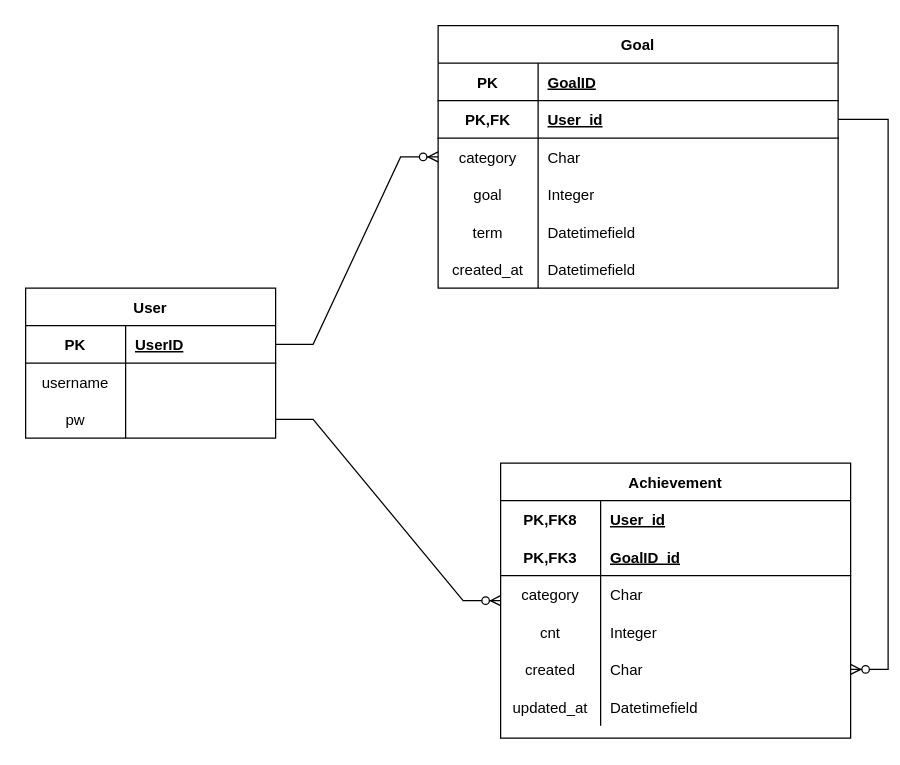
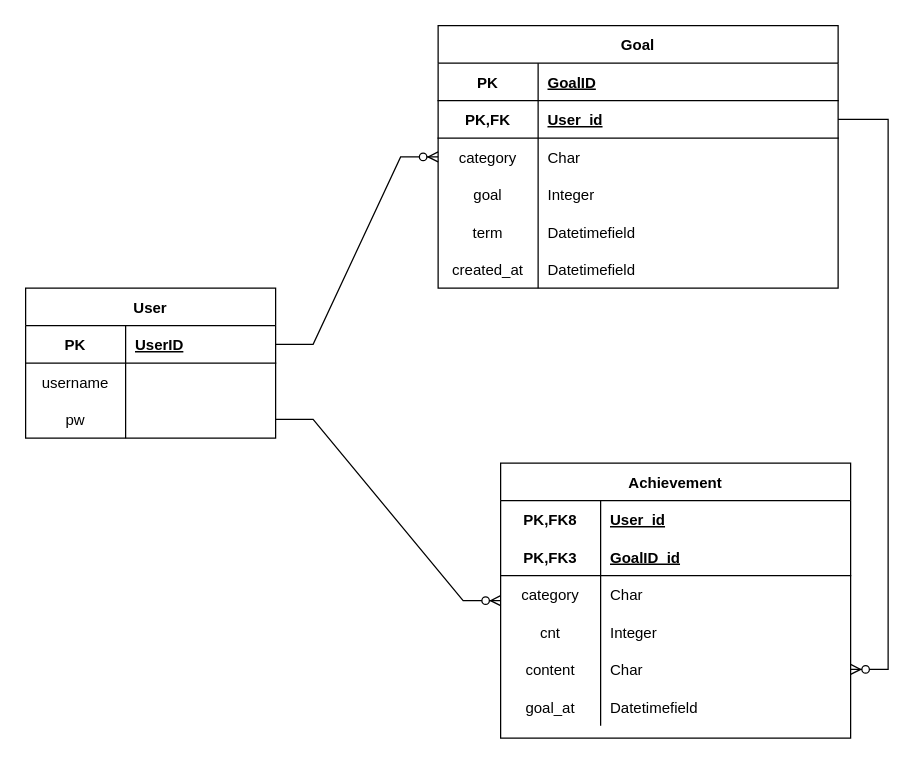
node "created": label "created" -> "content"
node "updated_at": label "updated_at" -> "goal_at"
